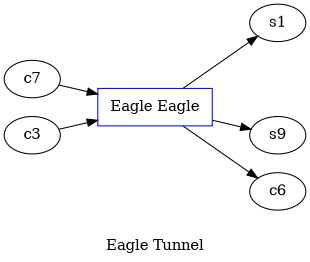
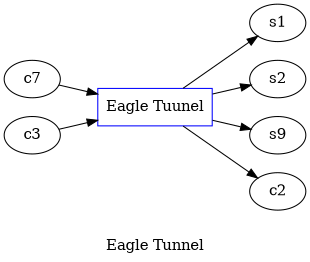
node "s2": added
node "Eagle Eagle": label "Eagle Eagle" -> "Eagle Tuunel"
node "c6": label "c6" -> "c2"
